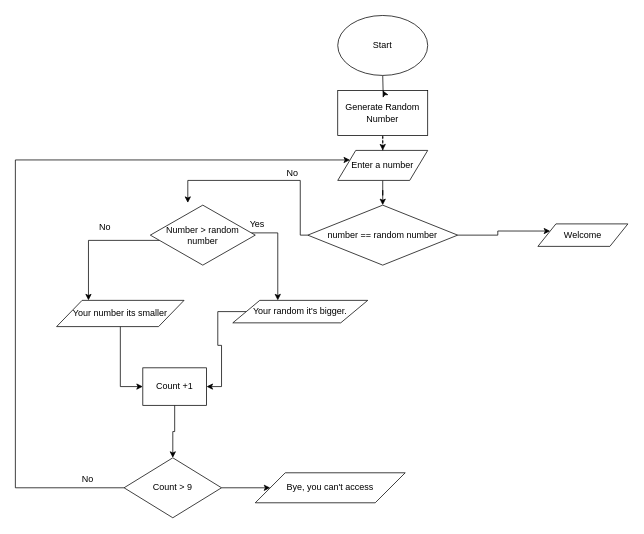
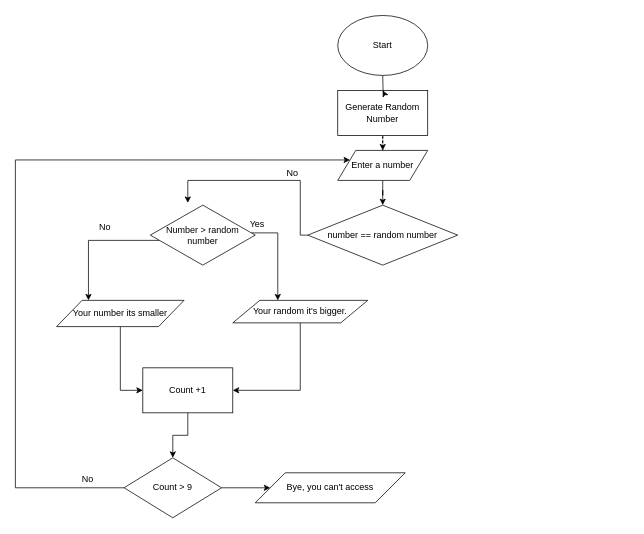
edge "number == random number" -> "Welcome": removed
node "Welcome": removed
node "Count +1": size 64x38 -> 90x45
